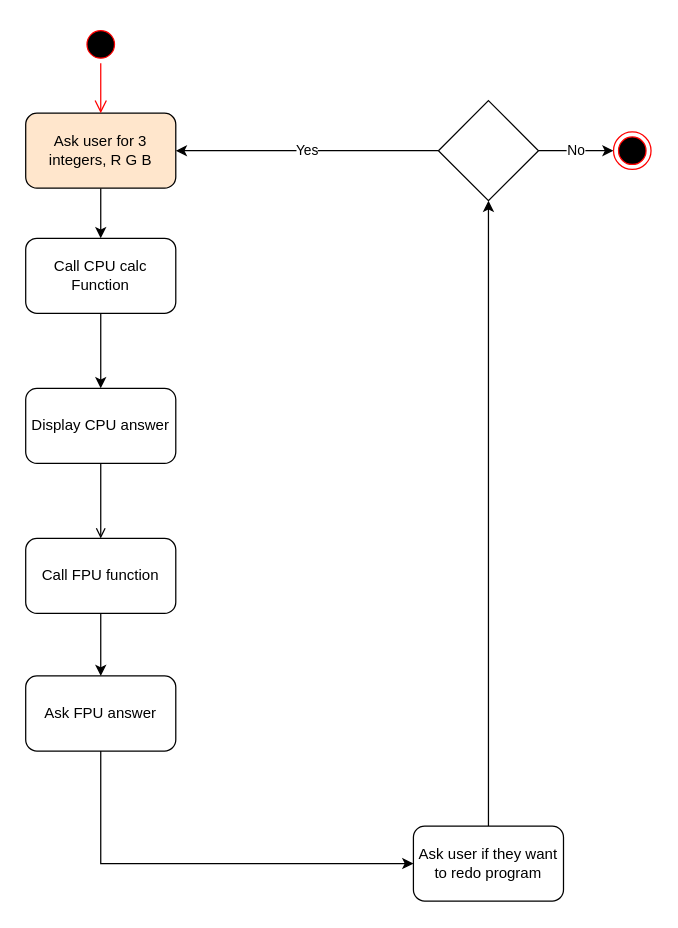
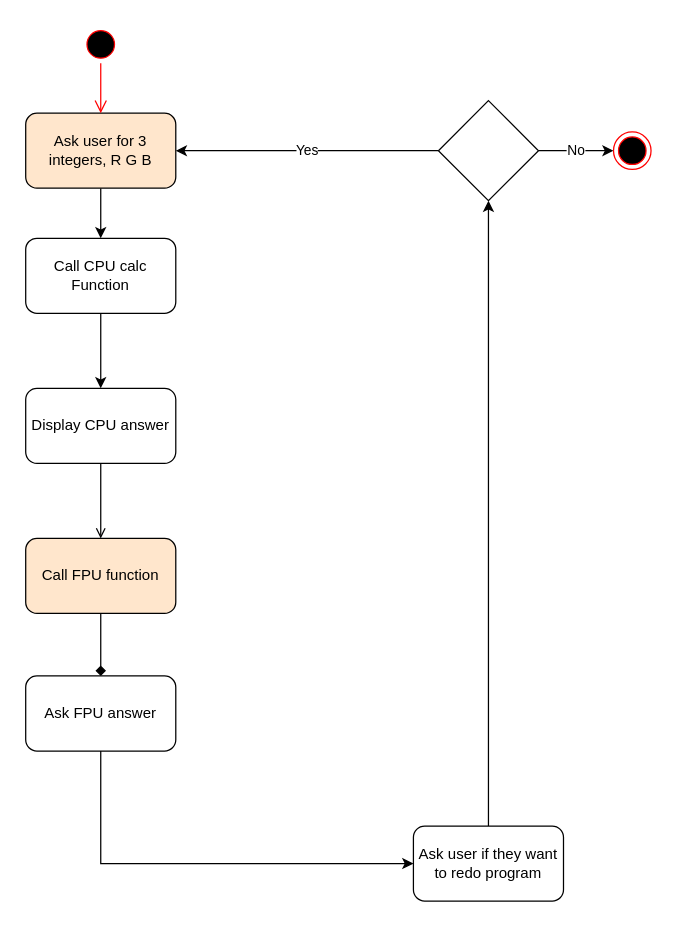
node "Call FPU function": fillcolor #ffffff -> #ffe6cc
edge "Call FPU function" -> "Ask FPU answer": arrowhead classic -> diamond
